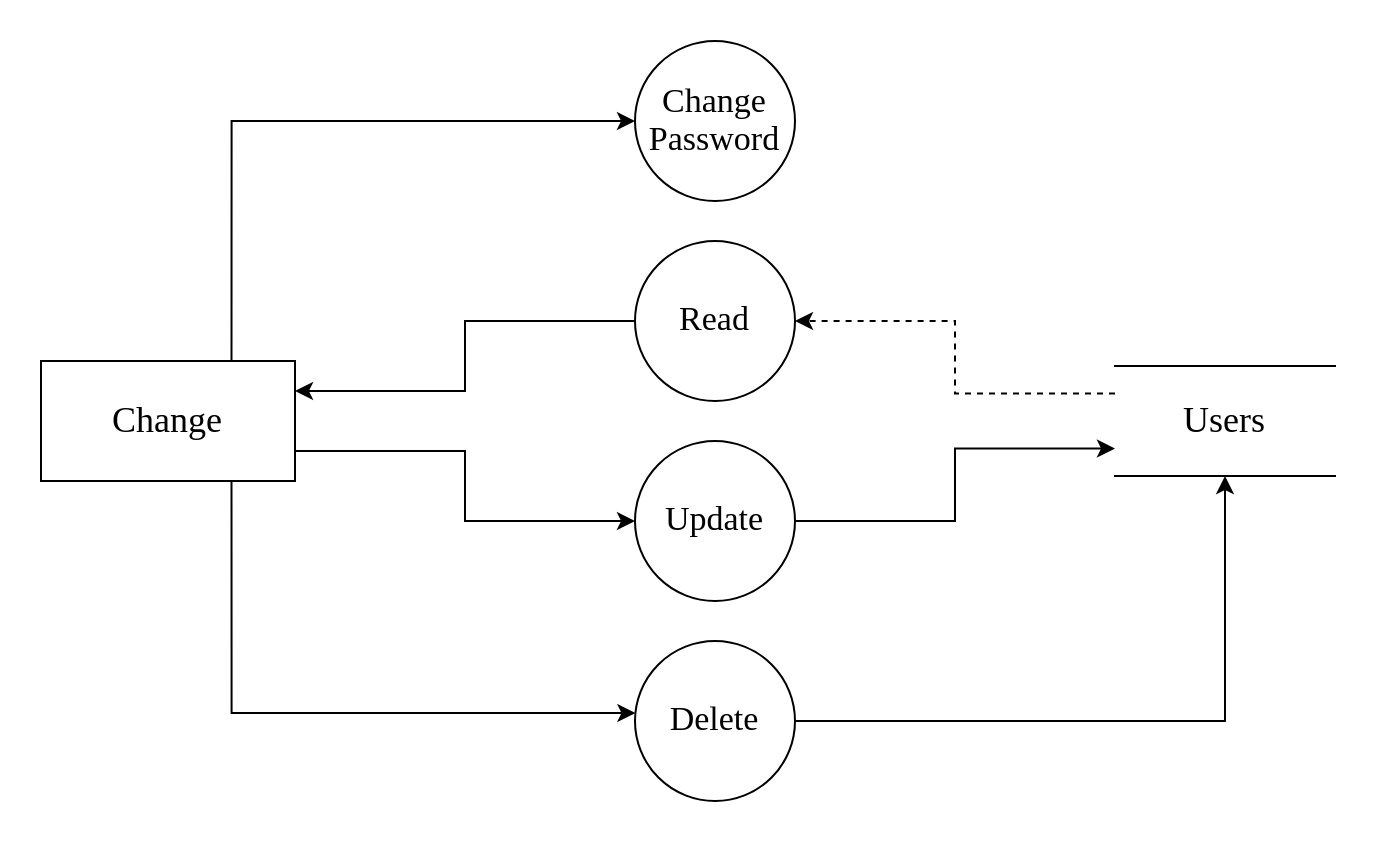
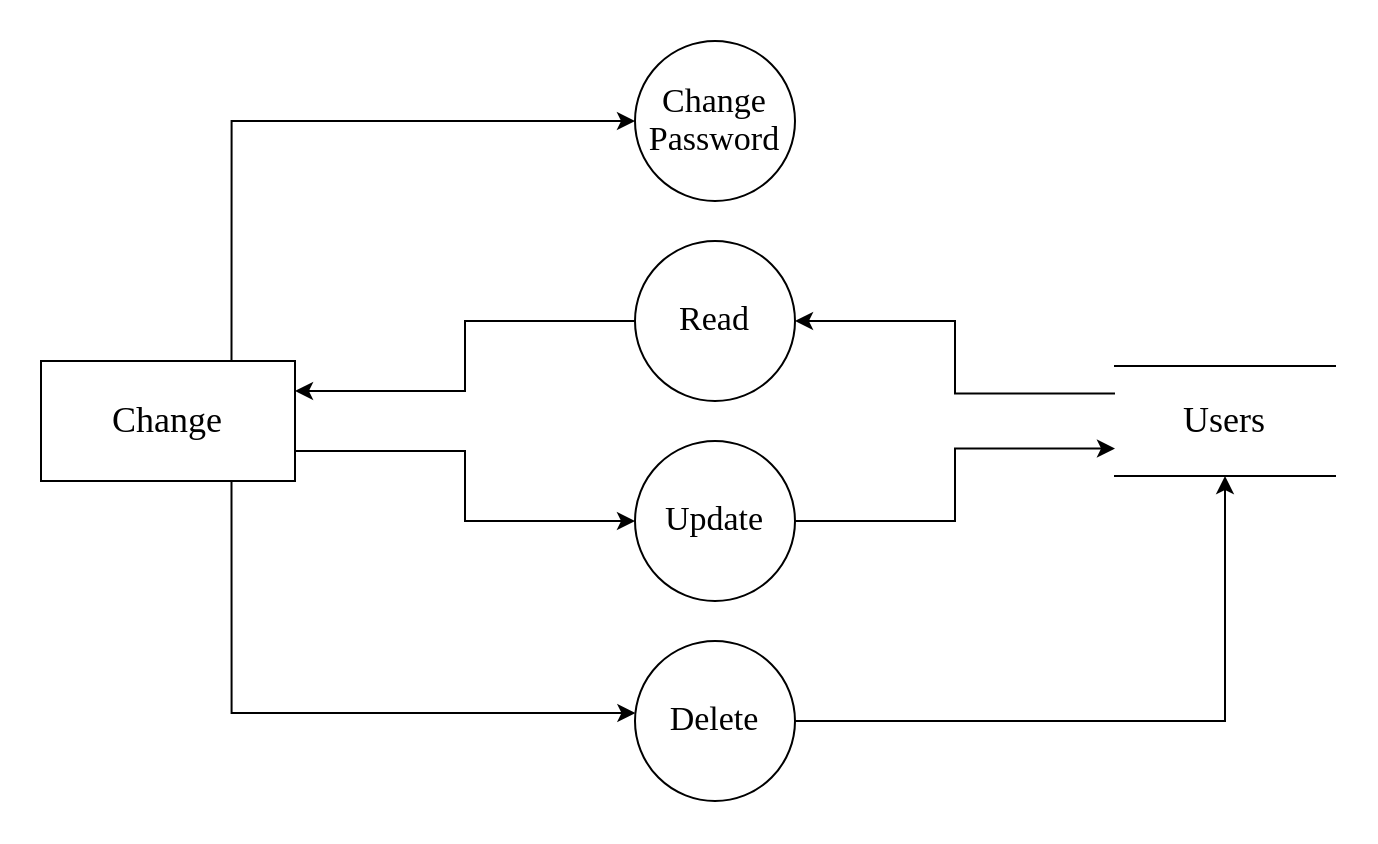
edge "Users" -> "Read": style dashed -> solid
